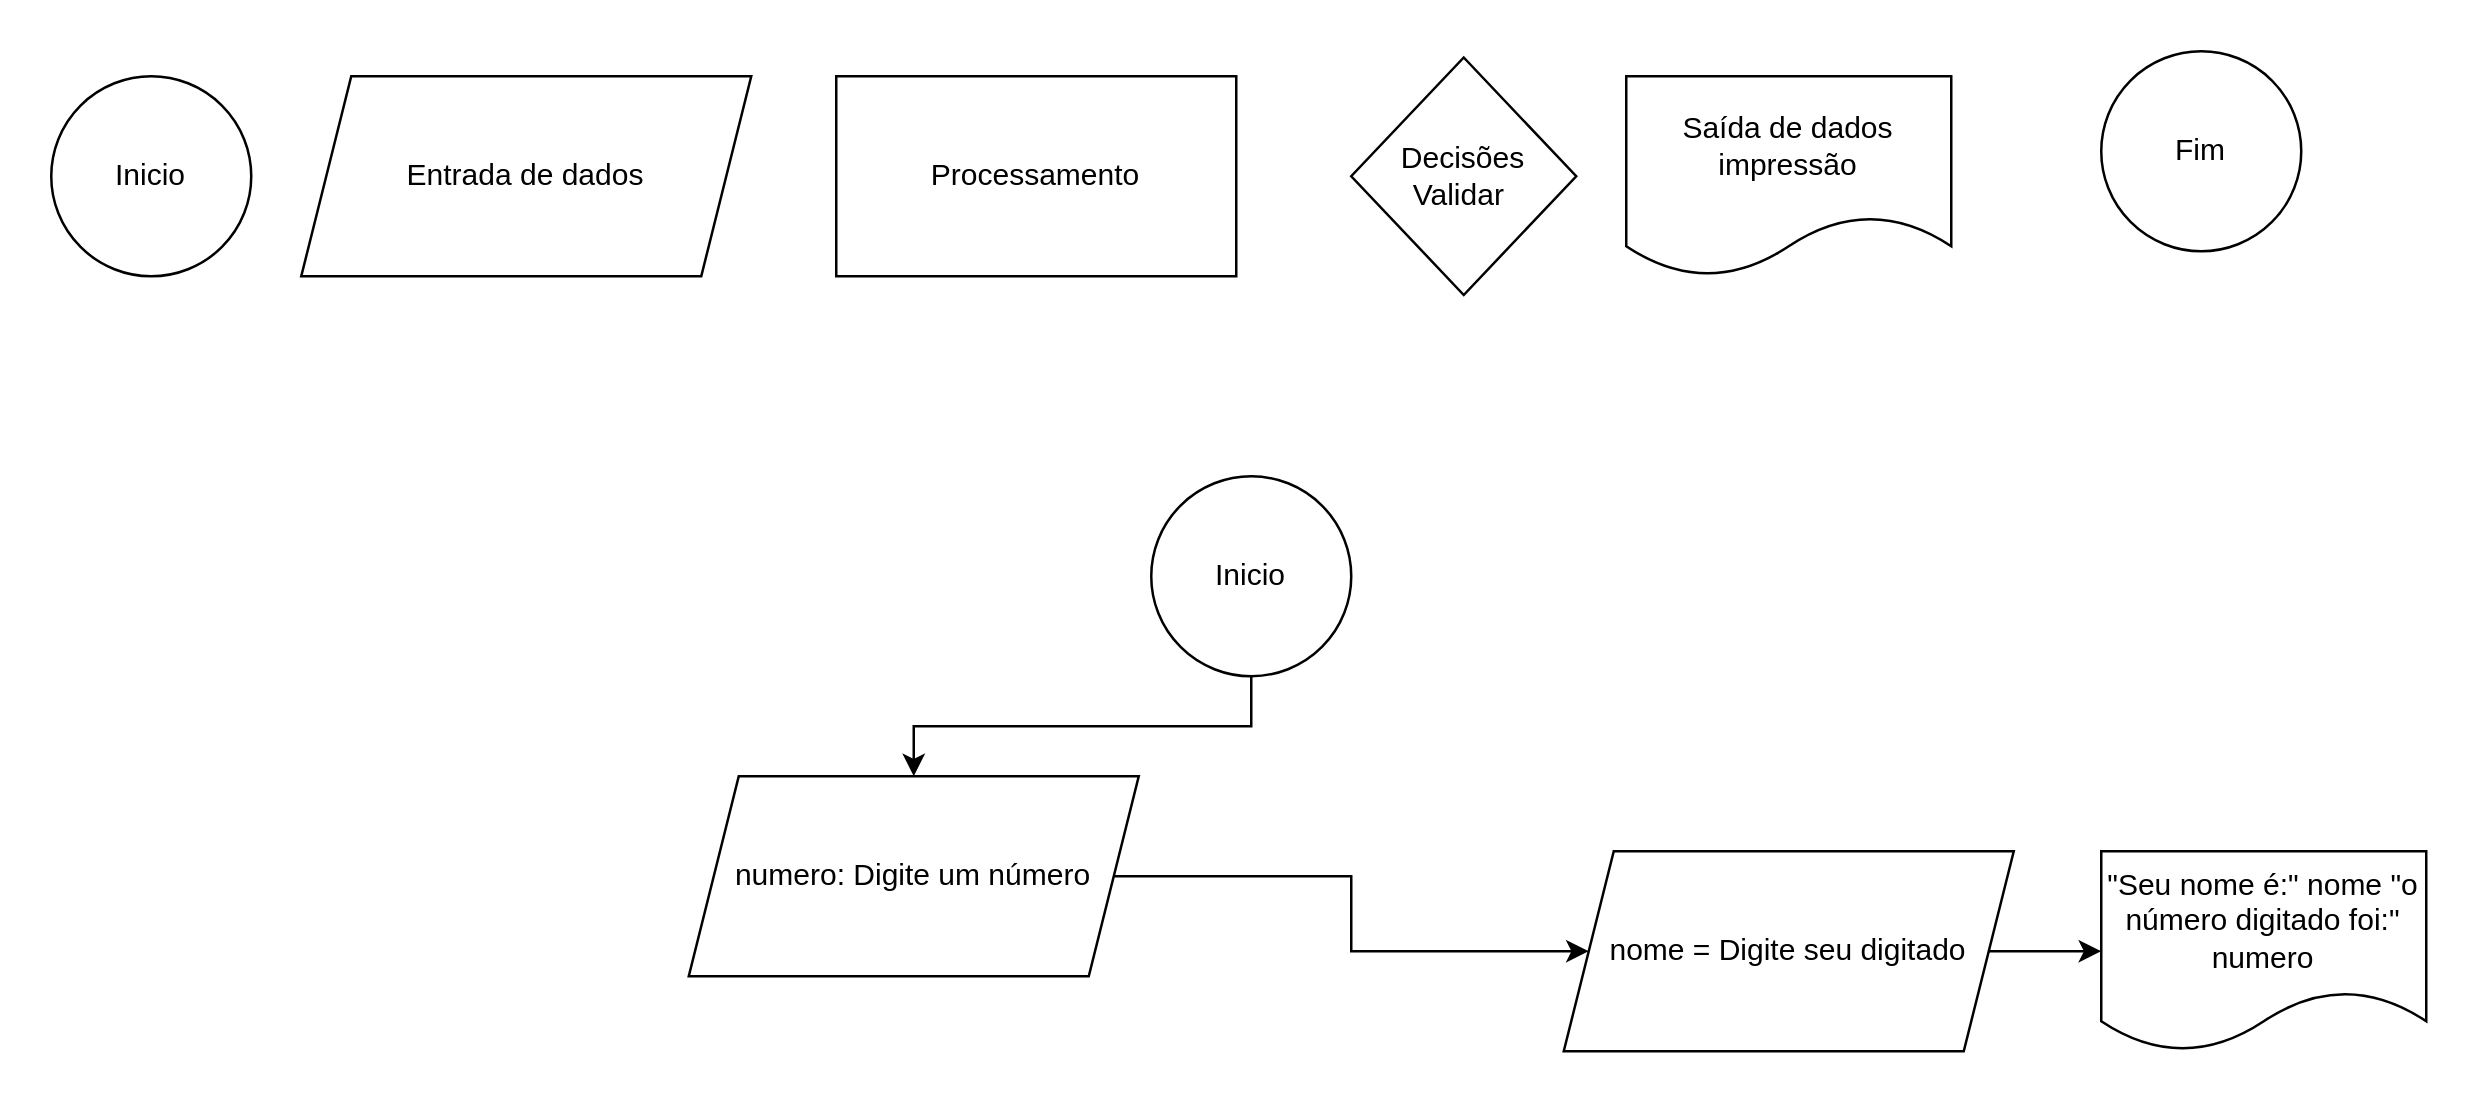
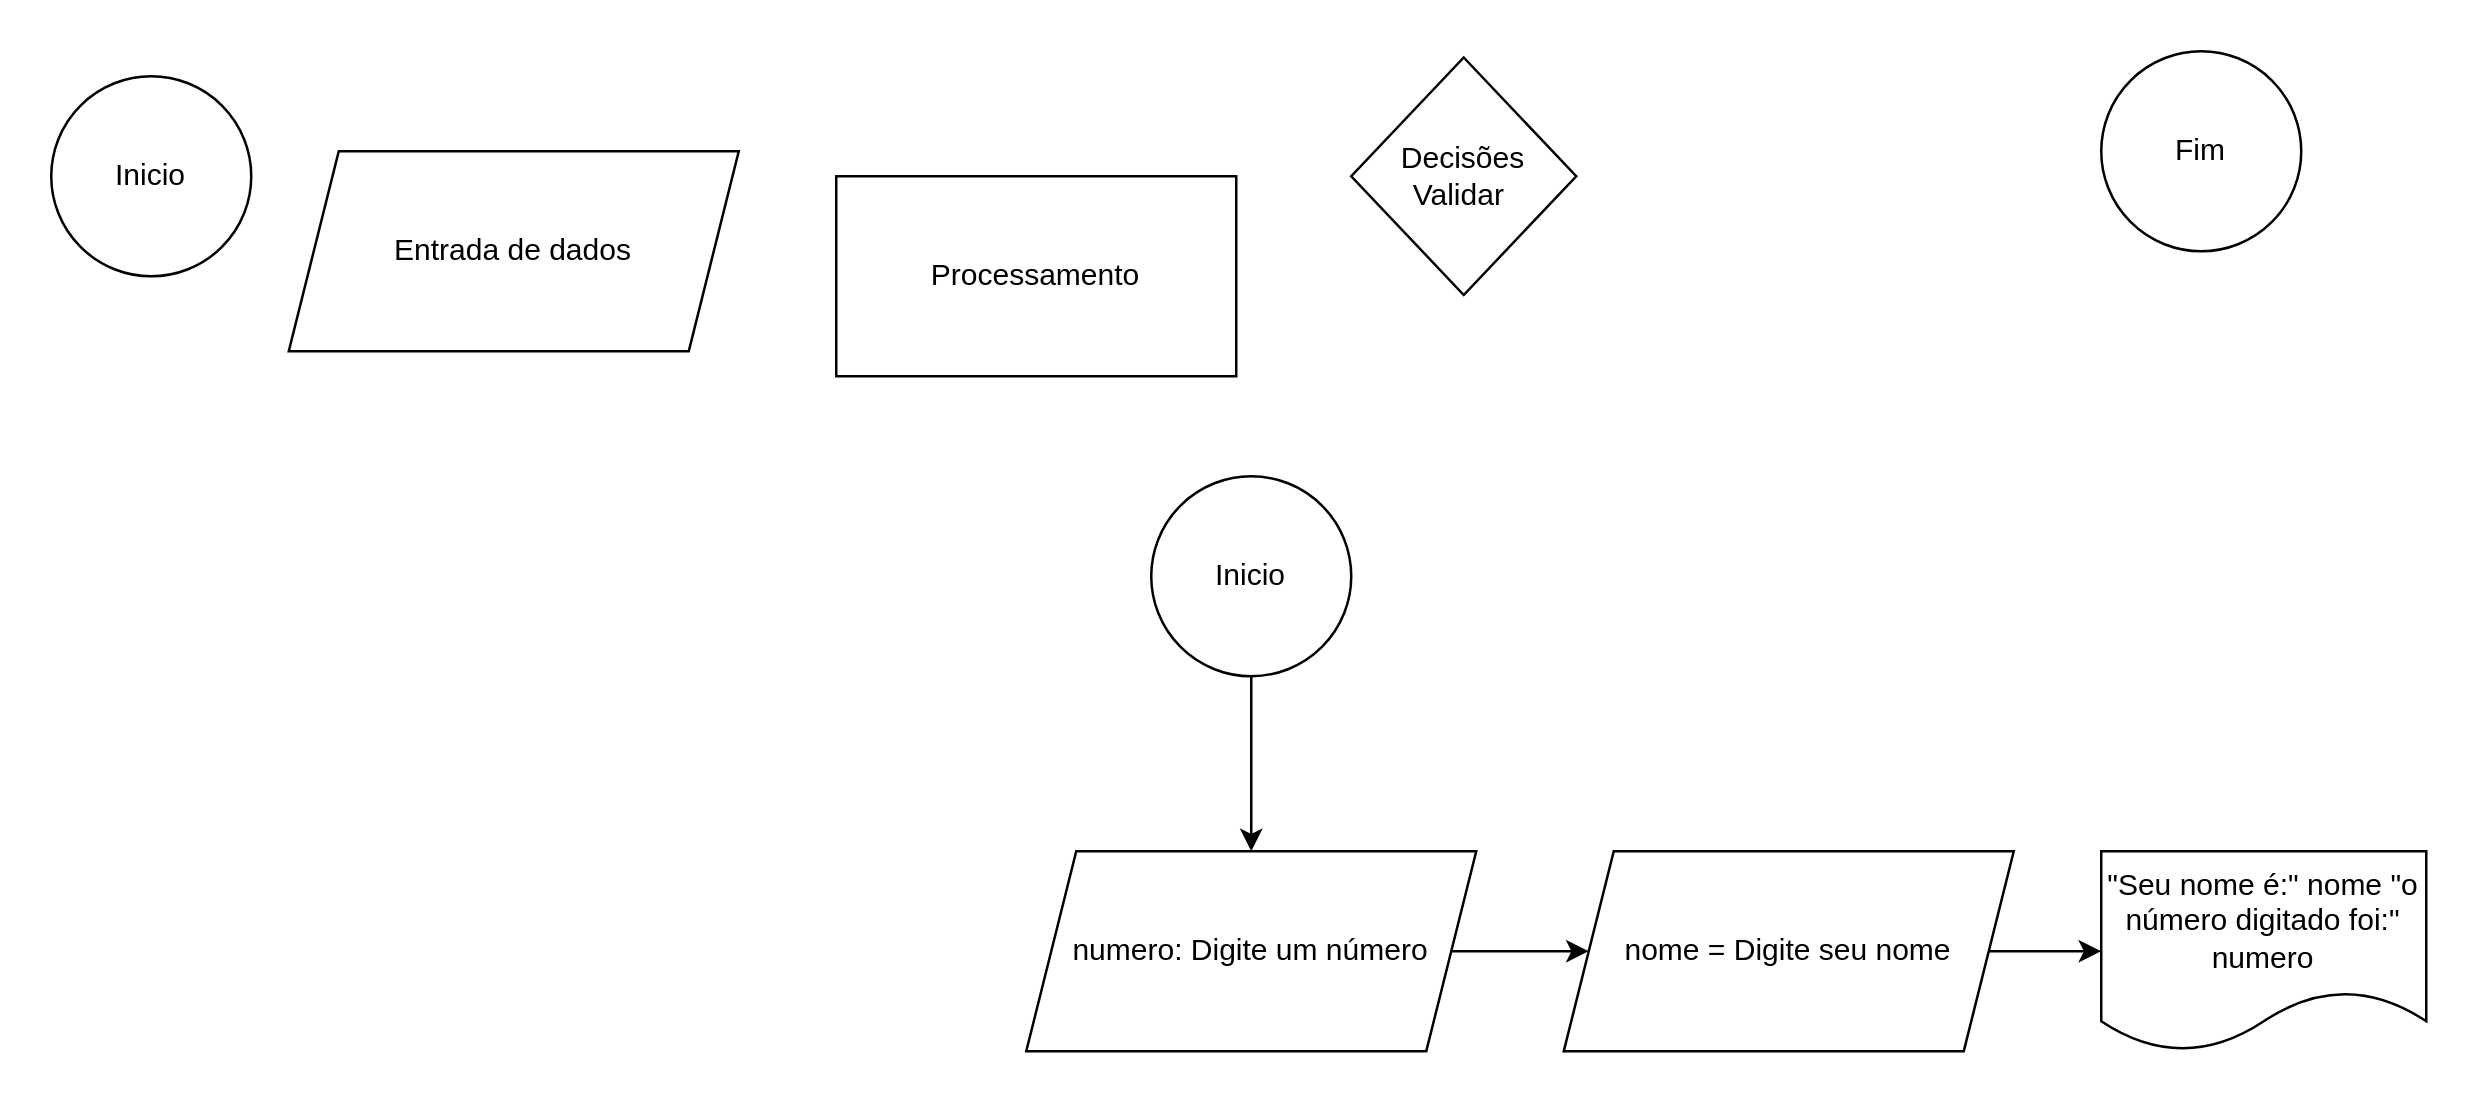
node "Entrada de dados": moved (526, 176) -> (514, 251)
node "Processamento": moved (1036, 176) -> (1036, 276)
node "Saída de dados impressão": removed
node "numero: Digite um número": moved (914, 876) -> (1251, 951)
node "nome = Digite seu digitado": label "nome = Digite seu digitado" -> "nome = Digite seu nome"
